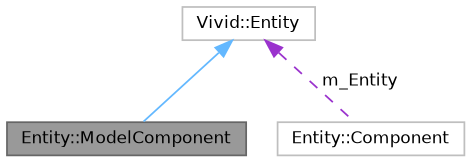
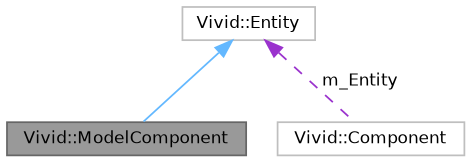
node "Entity::ModelComponent": label "Entity::ModelComponent" -> "Vivid::ModelComponent"
node "Entity::Component": label "Entity::Component" -> "Vivid::Component"
